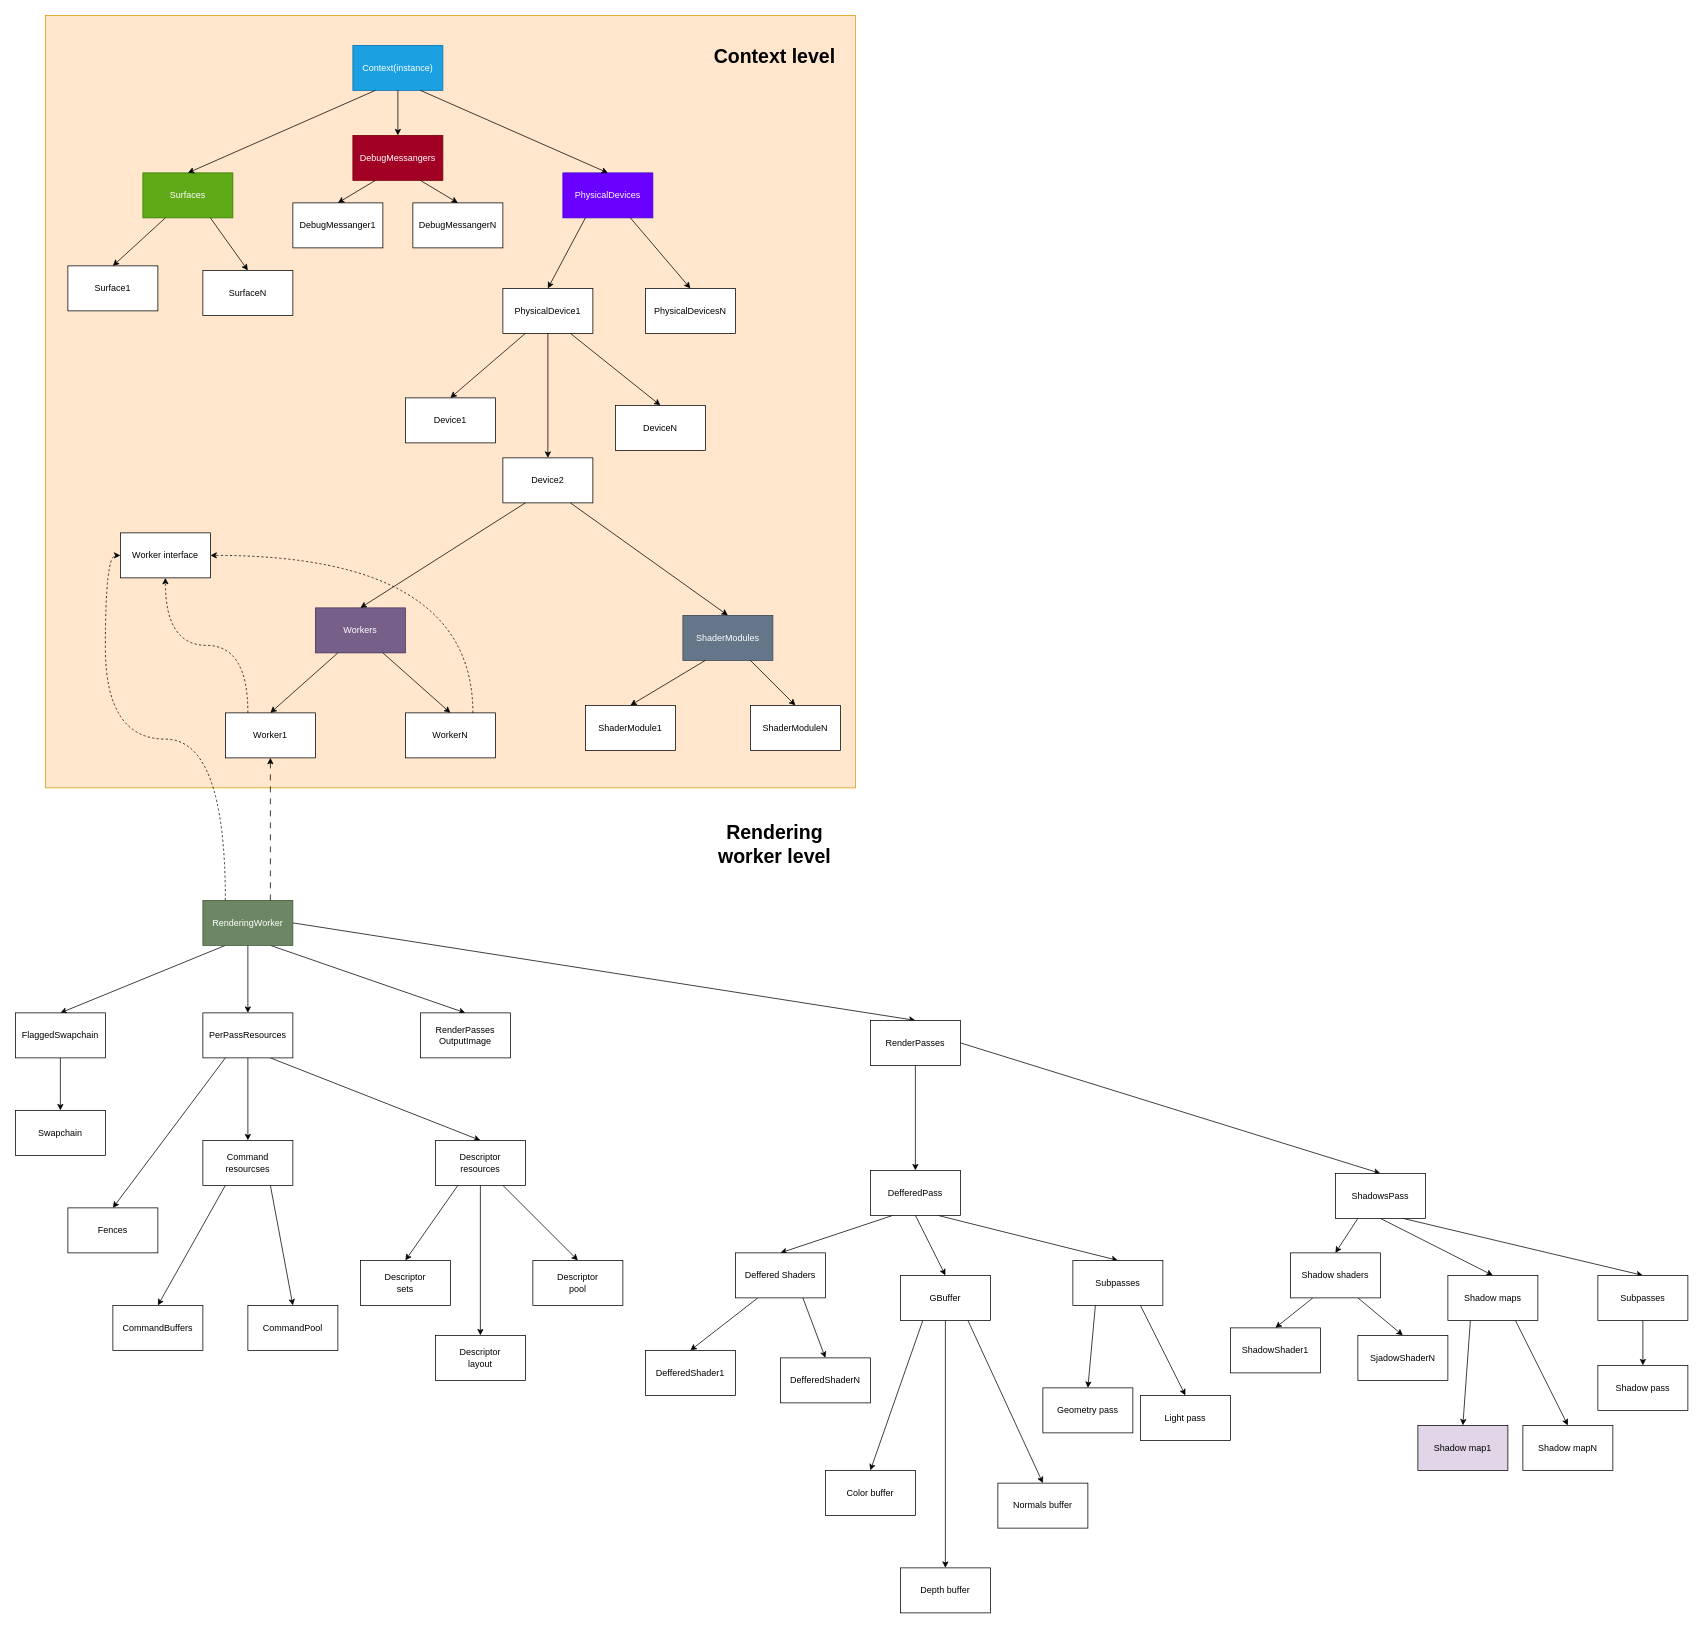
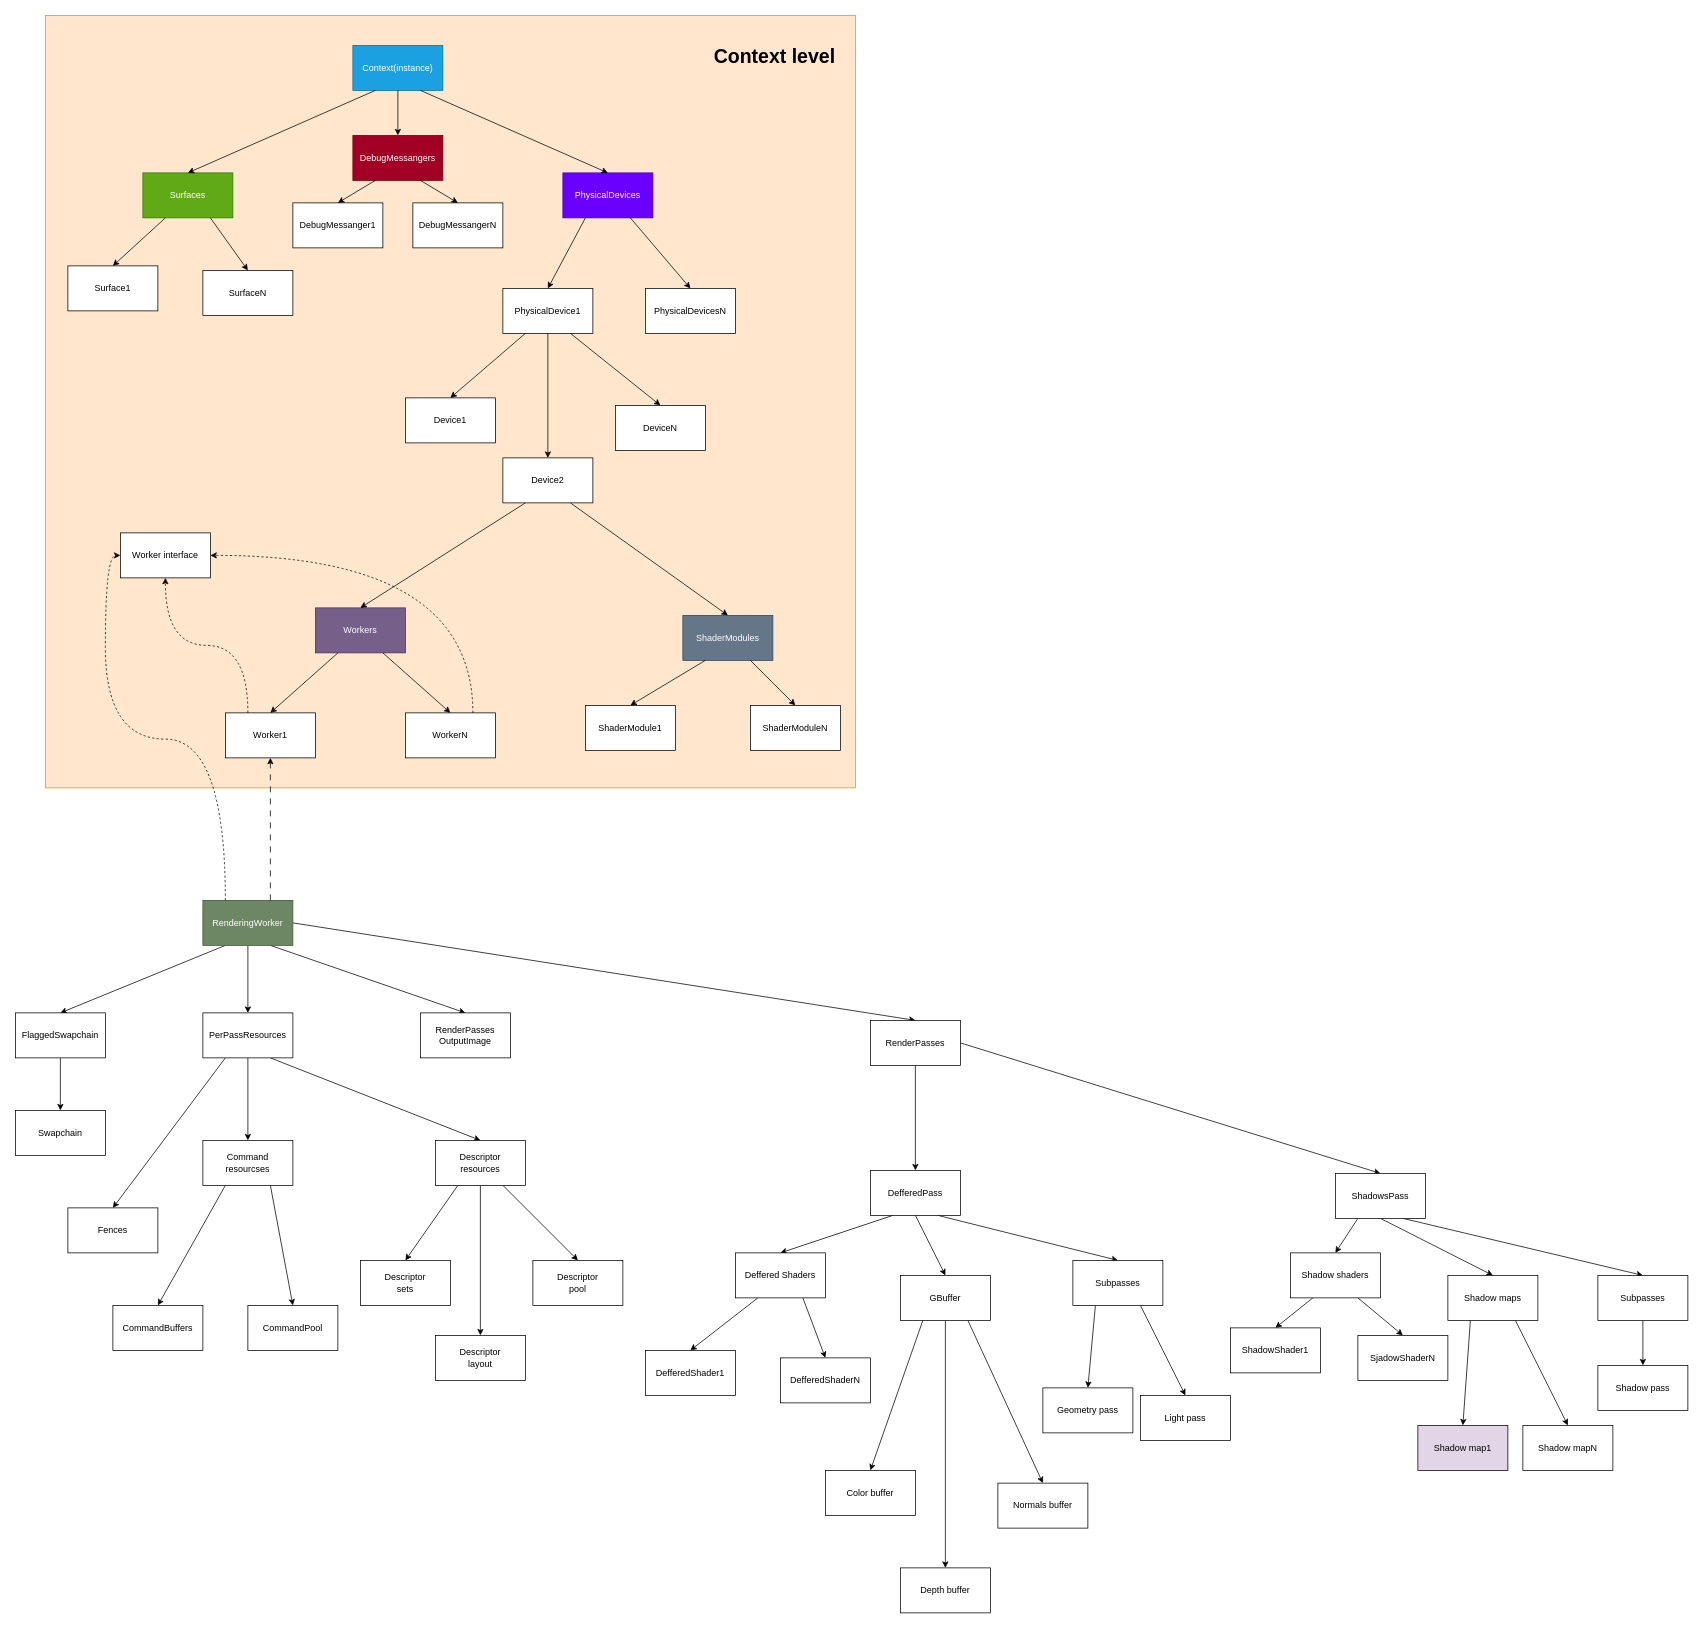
node "Rendering worker level": removed
